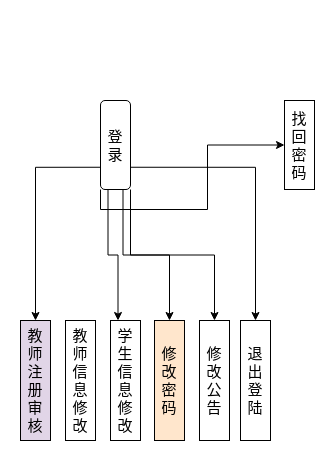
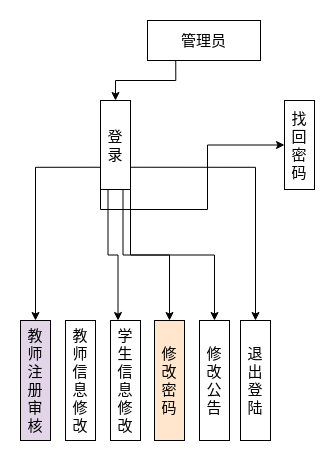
node "管理员": added
edge "管理员" -> "登录": added
node "登录": shape rounded rectangle -> rectangle
